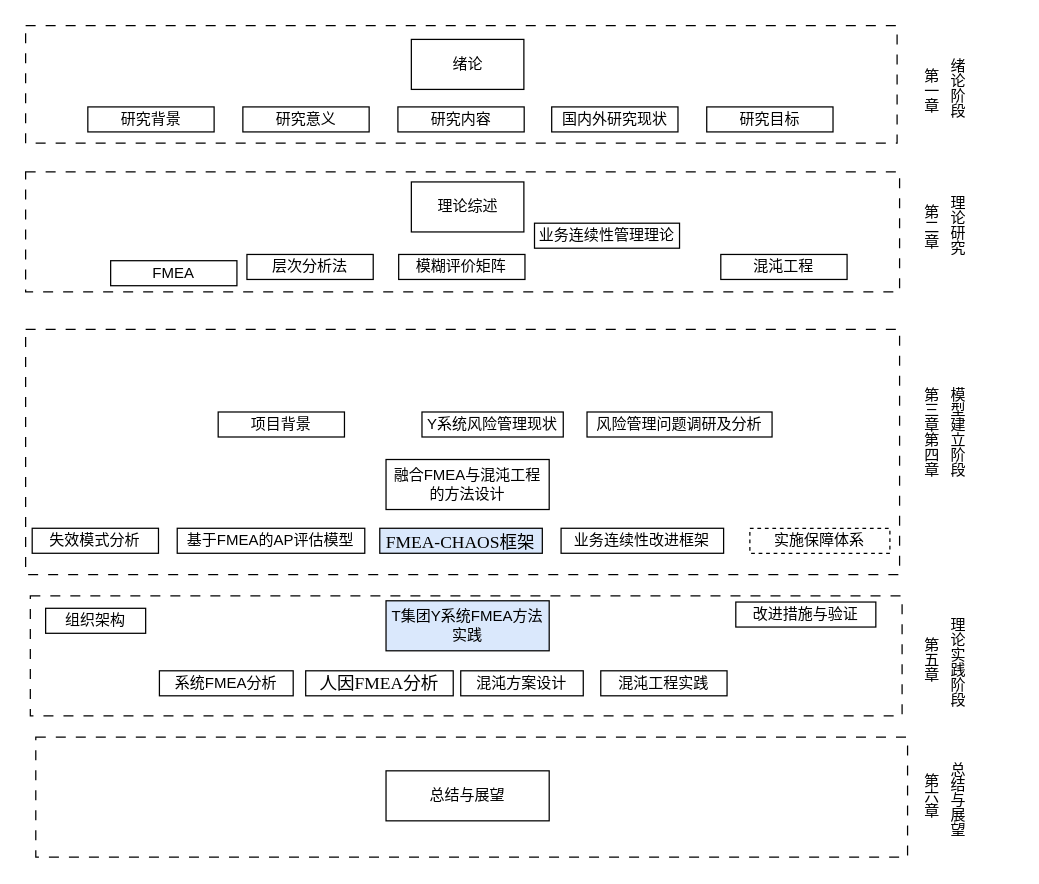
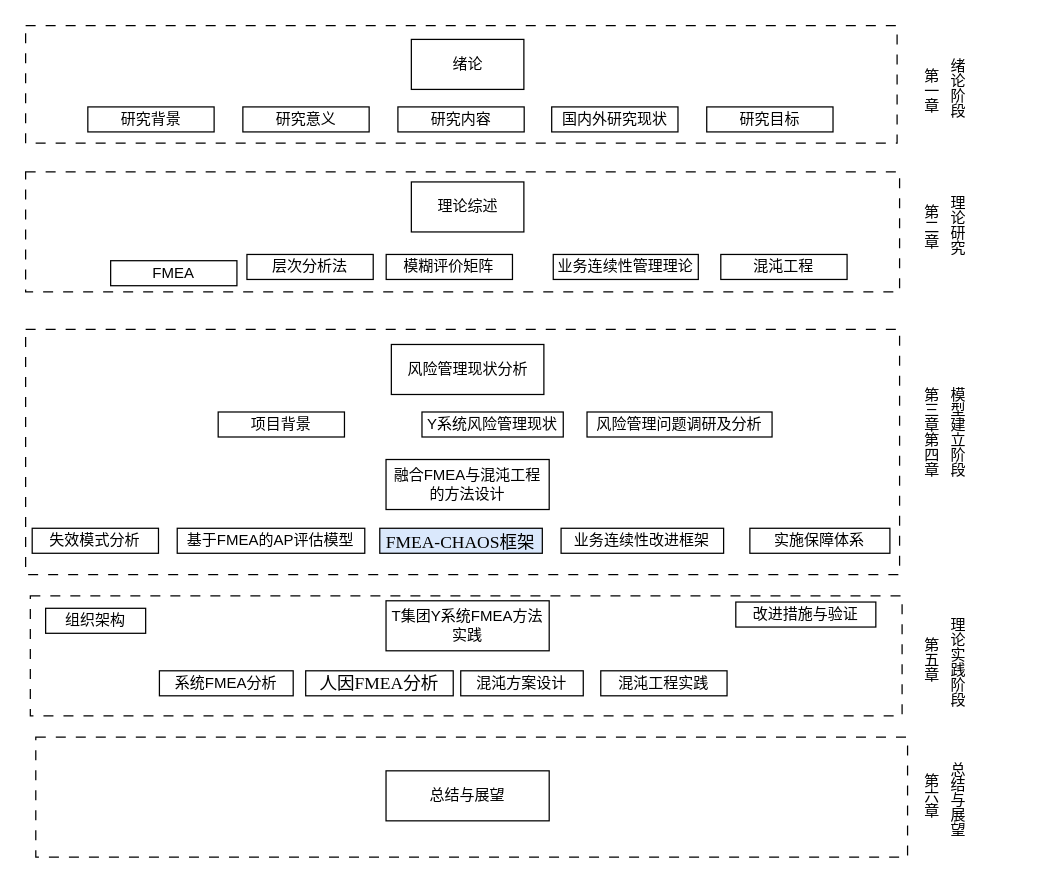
node "业务连续性管理理论": moved (607, 236) -> (626, 267)
node "模糊评价矩阵": moved (462, 267) -> (449, 267)
node "风险管理现状分析": added
node "实施保障体系": style dashed -> solid
node "T集团Y系统FMEA方法实践": fillcolor #dae8fc -> #ffffff
